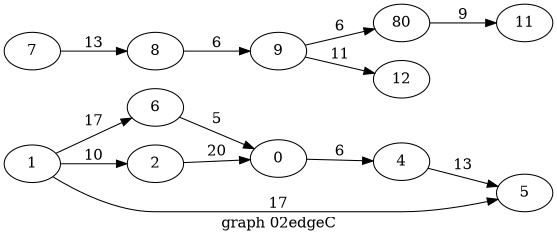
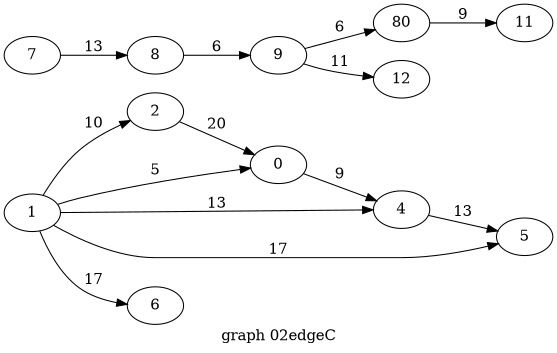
edge "6" -> "0": now "1" -> "0"
edge "0" -> "4": label " 6 " -> " 9 "
edge "1" -> "4": added, label "13"
